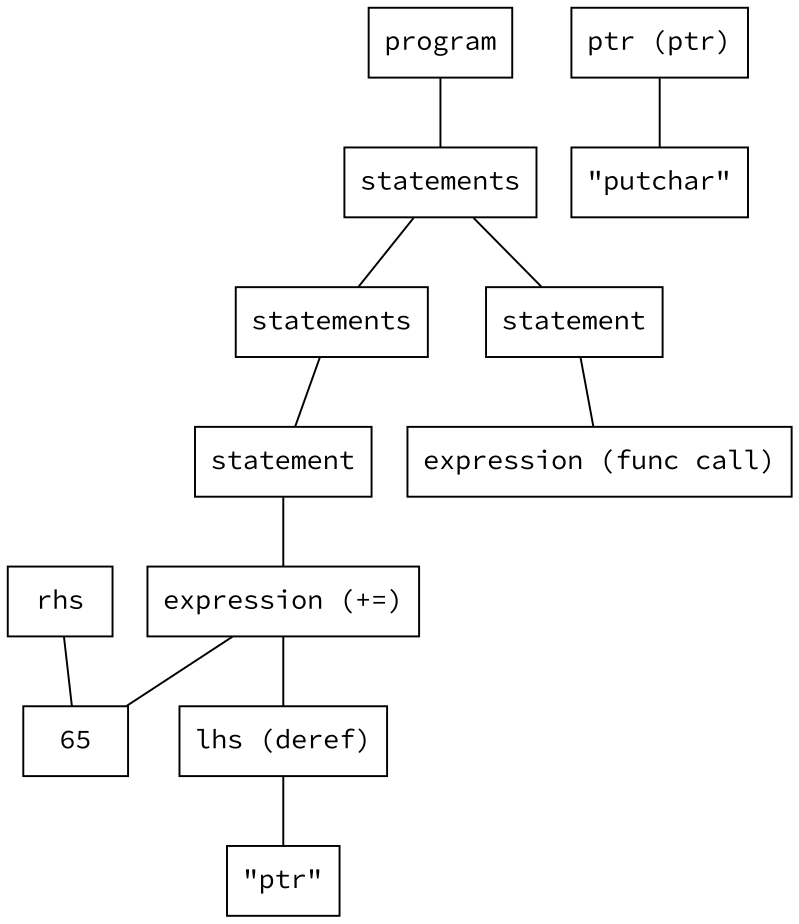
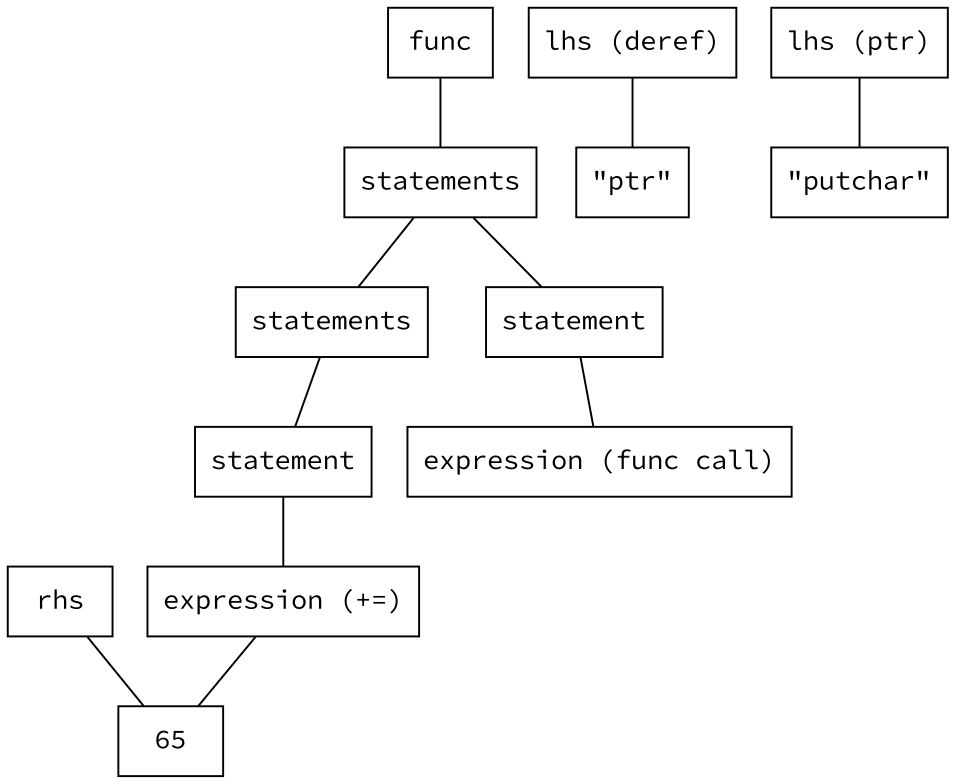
node "program": label "program" -> "func"
node "ptr (ptr)": label "ptr (ptr)" -> "lhs (ptr)"
edge "expression (+=)" -- "lhs (deref)": removed
